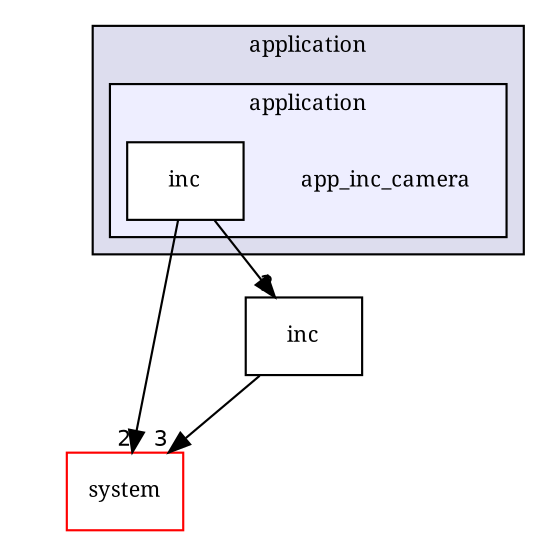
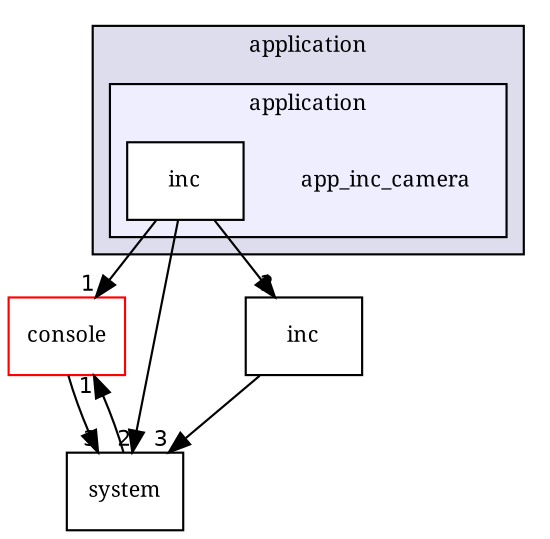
node "console": added
node "system": color red -> black
